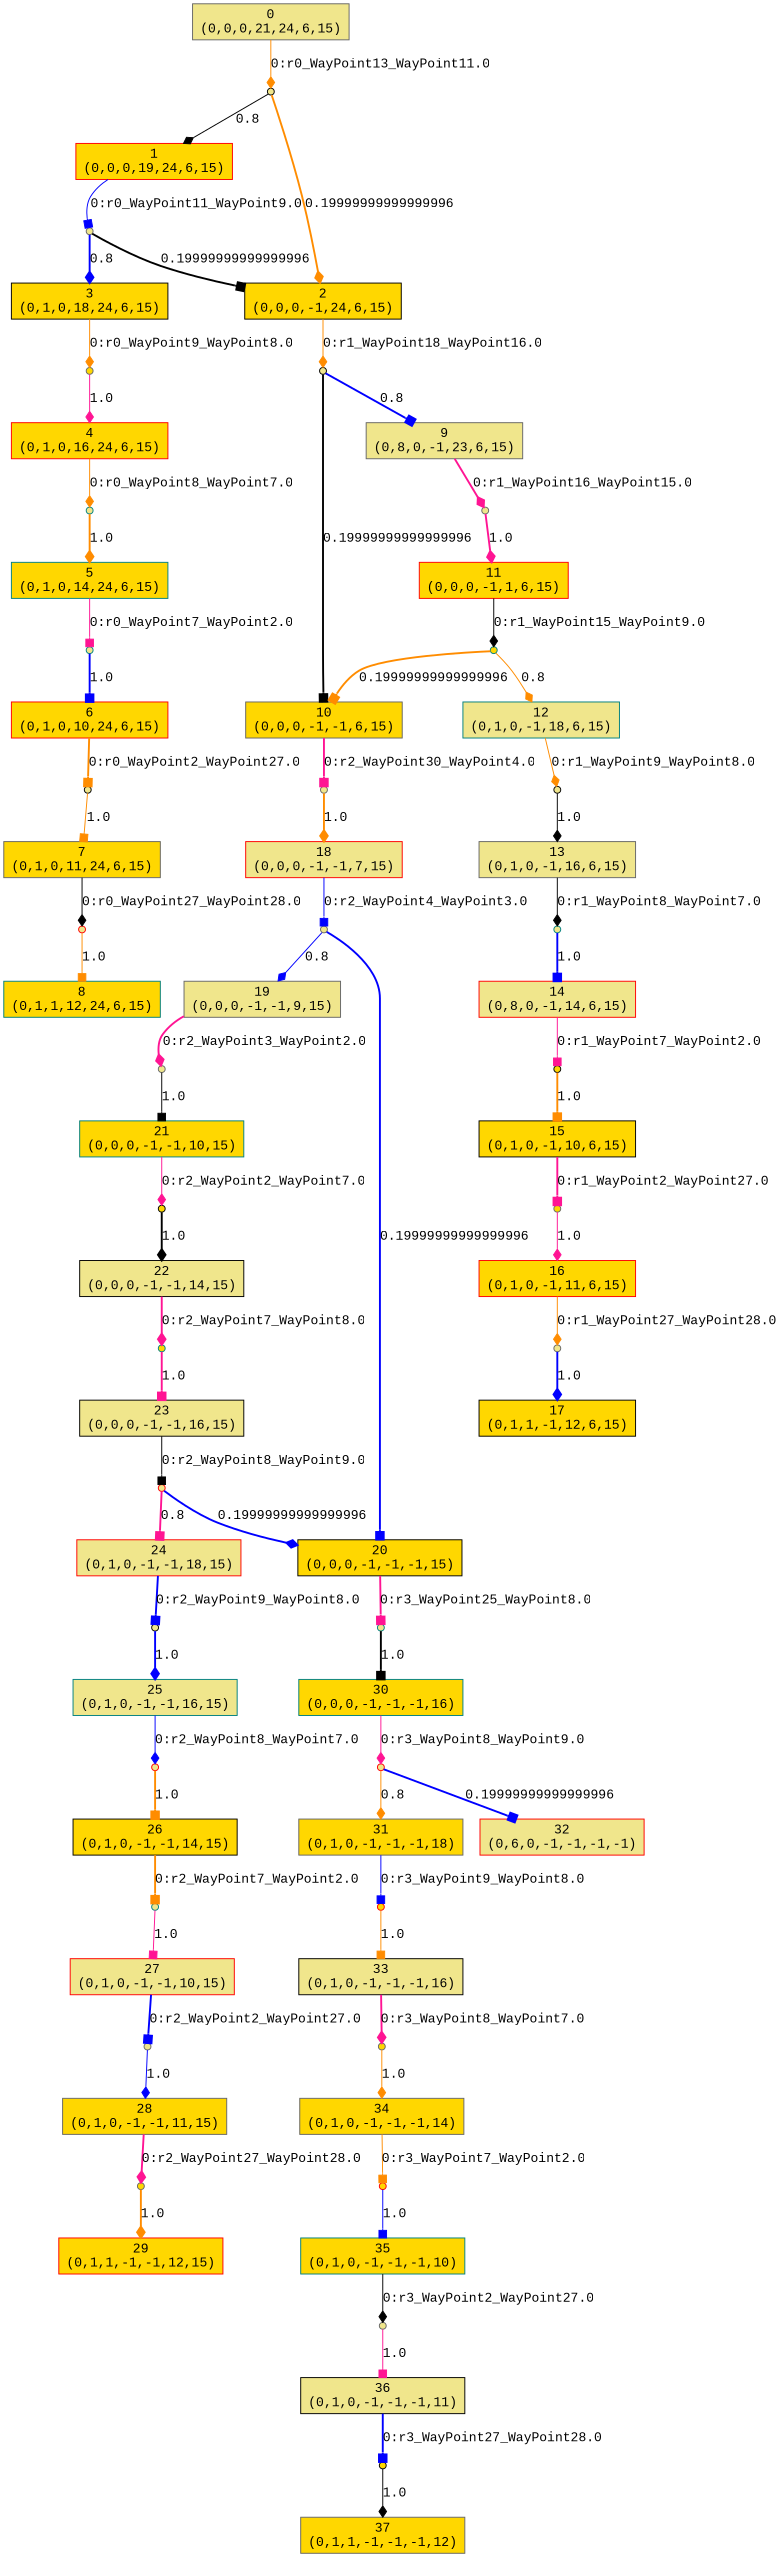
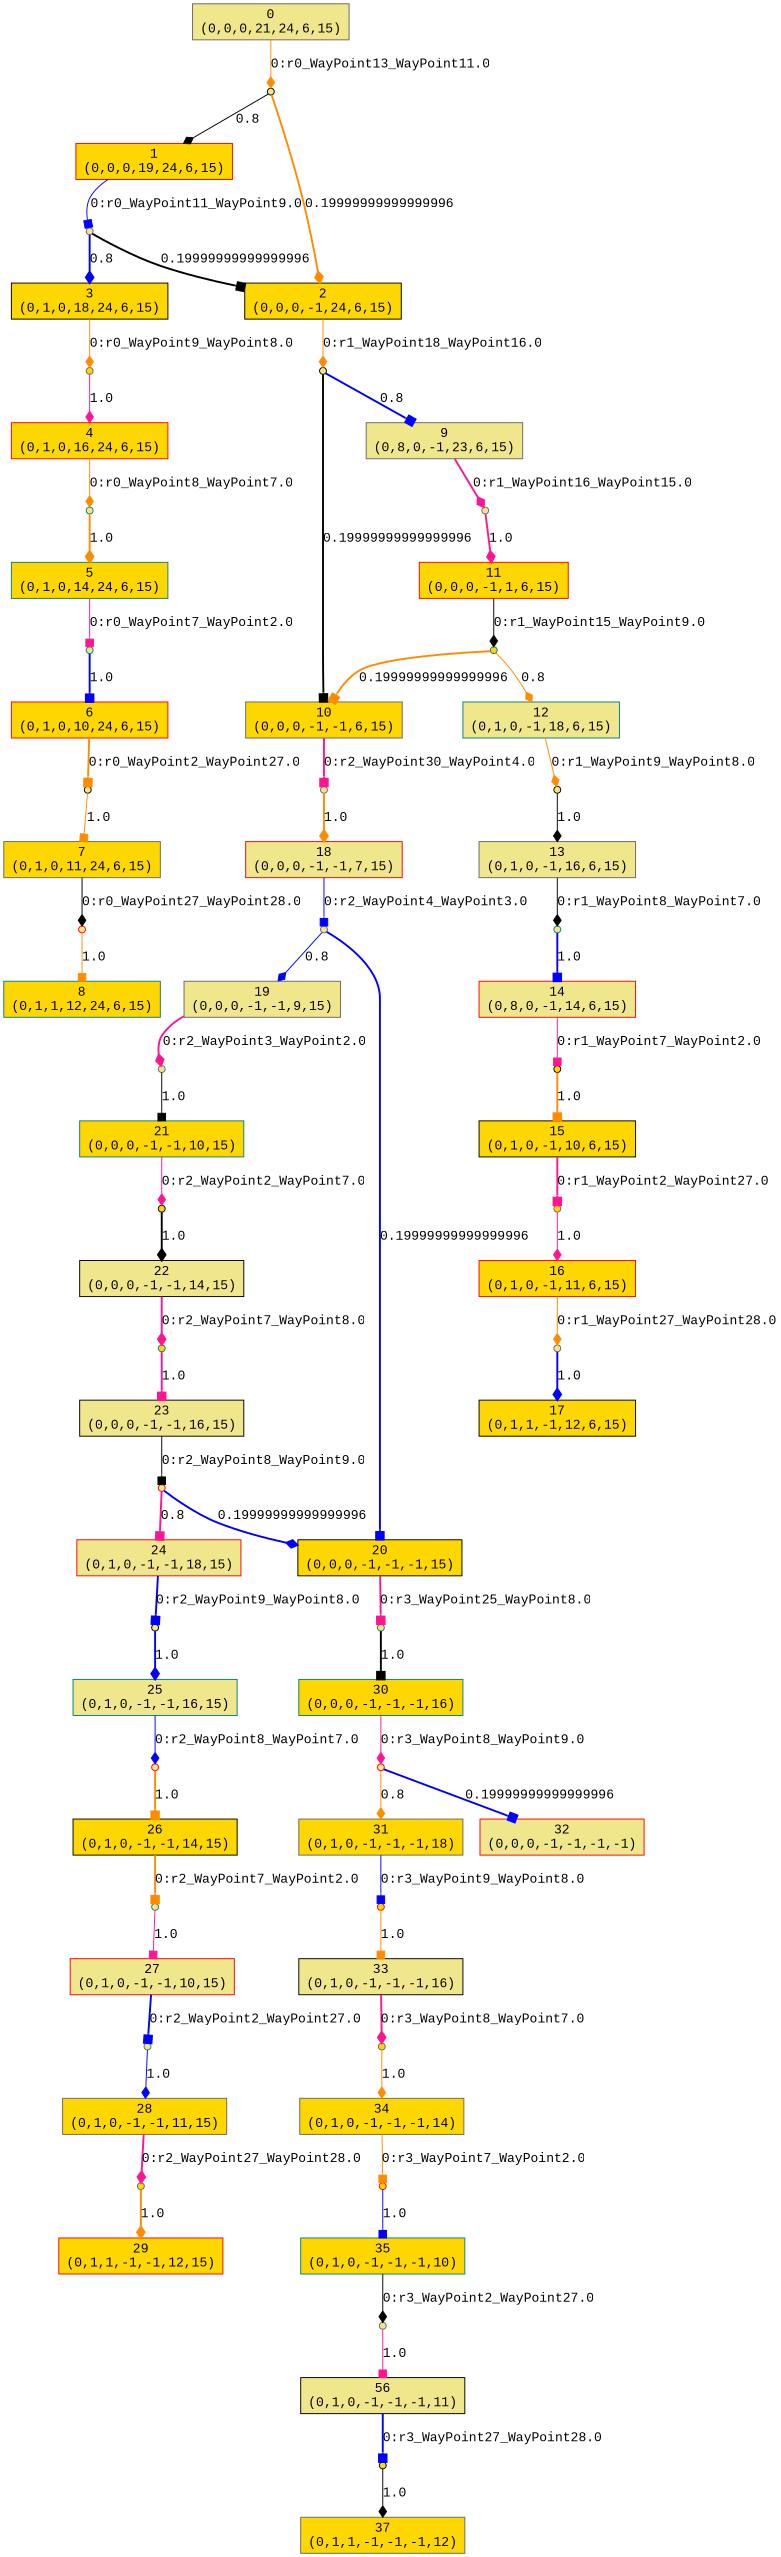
node "32 (0,6,0,-1,-1,-1,-1)": label "32 (0,6,0,-1,-1,-1,-1)" -> "32 (0,0,0,-1,-1,-1,-1)"
node "36 (0,1,0,-1,-1,-1,11)": label "36 (0,1,0,-1,-1,-1,11)" -> "56 (0,1,0,-1,-1,-1,11)"
